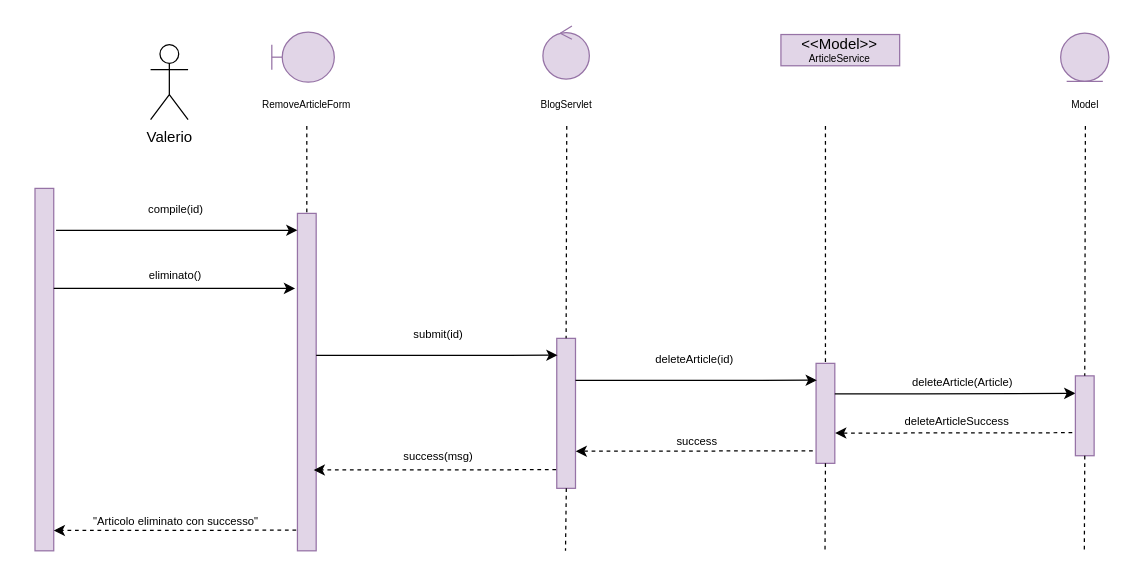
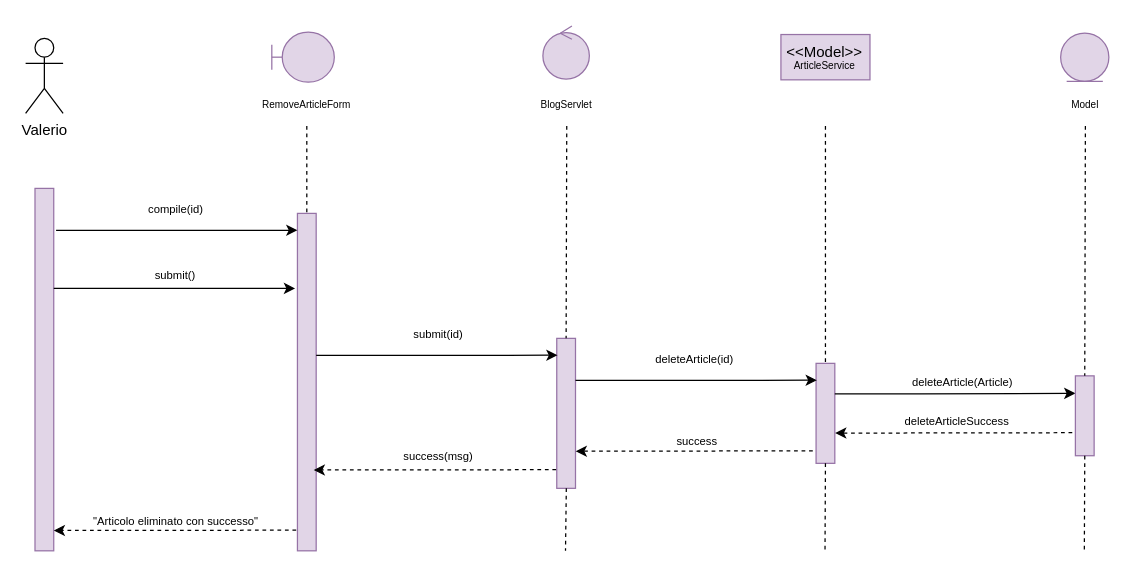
node "<<Model>> ArticleService": size 119x31 -> 89x45
node "Valerio": moved (169, 82) -> (44, 76)
node "eliminato()": label "eliminato()" -> "submit()"
